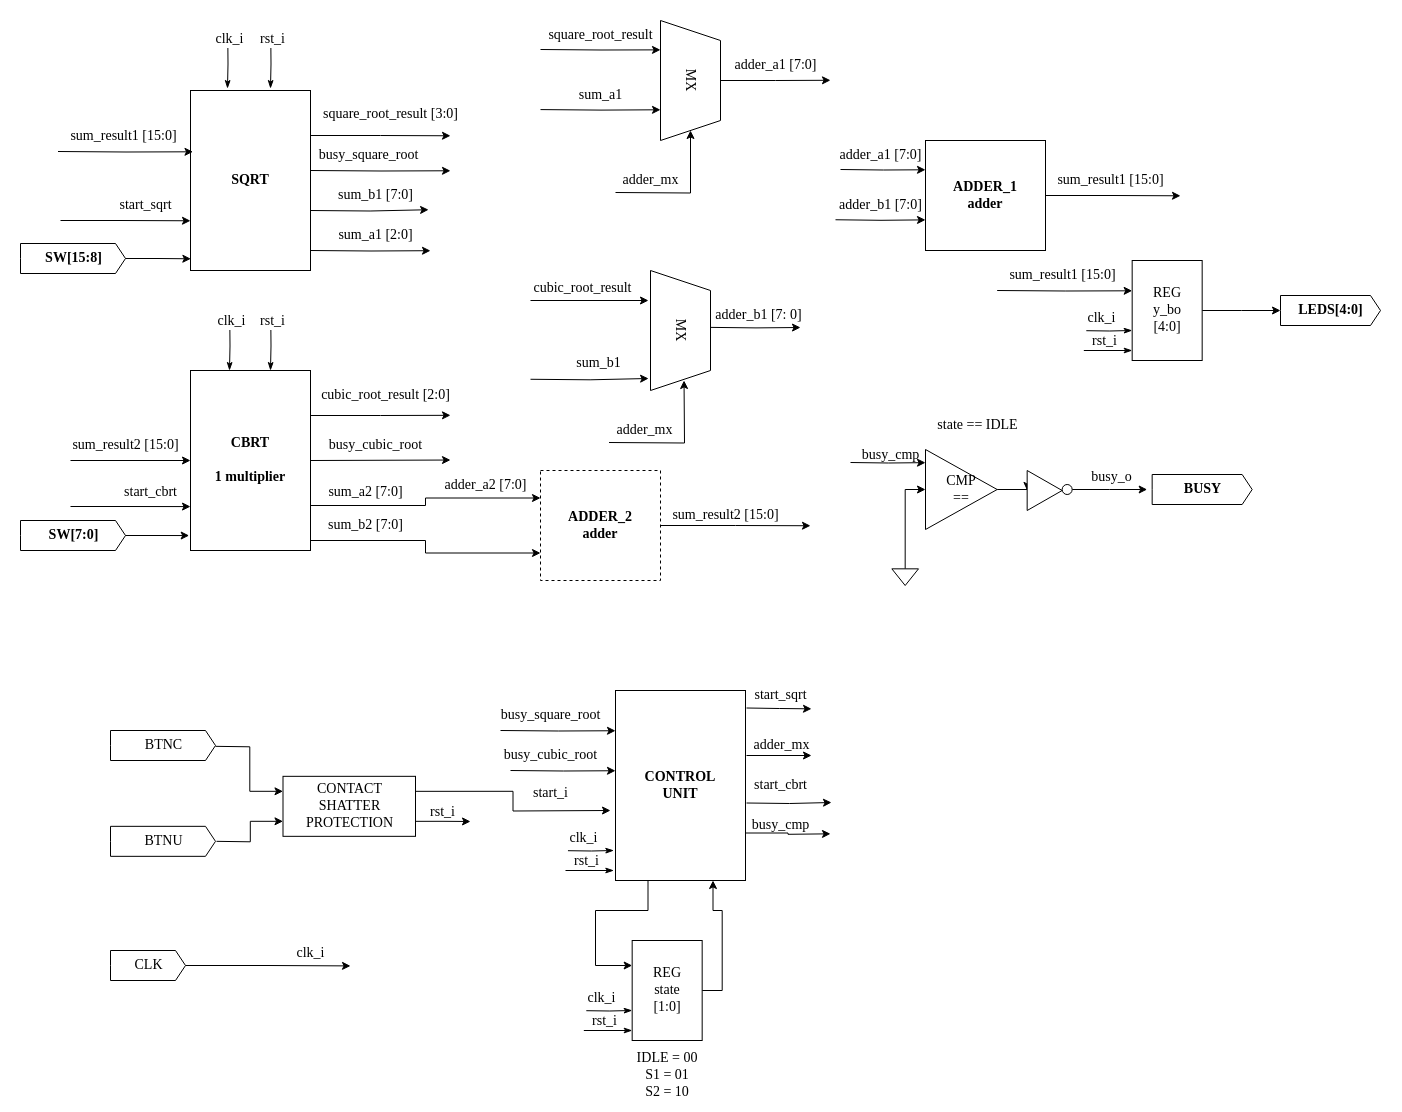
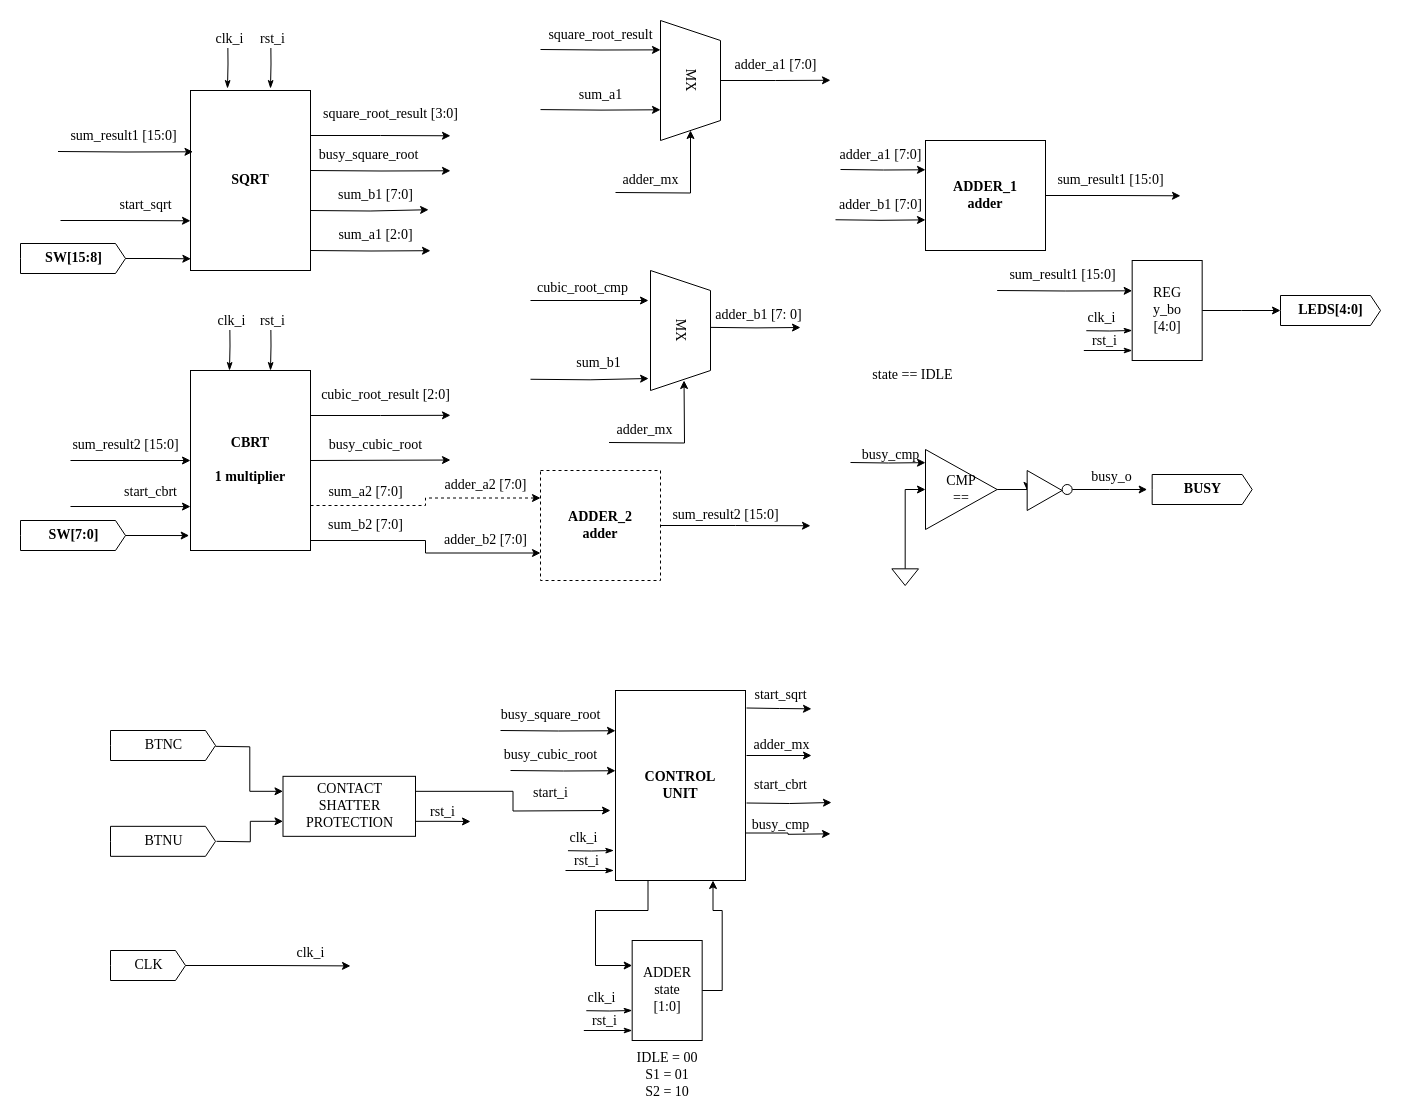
node "cubic_root_result": label "cubic_root_result" -> "cubic_root_cmp"
node "state == IDLE": moved (977, 426) -> (912, 376)
edge "CBRT 1 multiplier" -> "ADDER_2 adder": style solid -> dashed
node "adder_b2 [7:0]": added
node "REG state [1:0]": label "REG state [1:0]" -> "ADDER state [1:0]"
